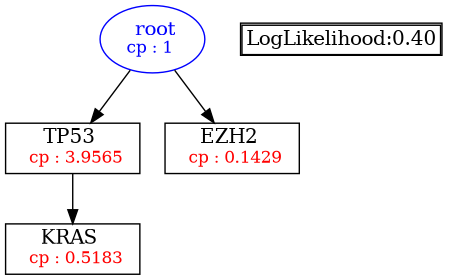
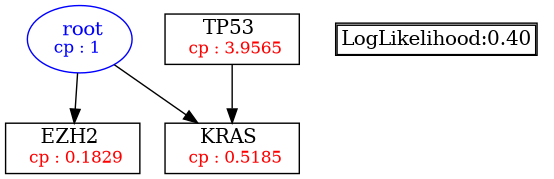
edge "root" -> "TP53": now "root" -> "KRAS"
node "EZH2": text "cp : 0.1429" -> "cp : 0.1829"
node "KRAS": text "cp : 0.5183" -> "cp : 0.5185"
